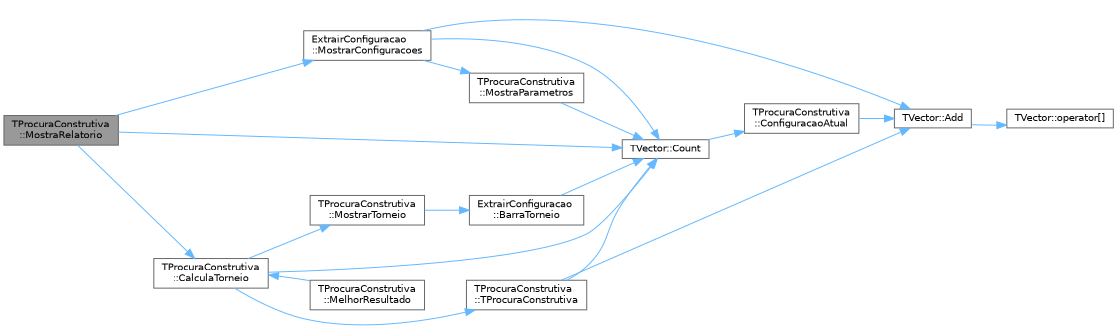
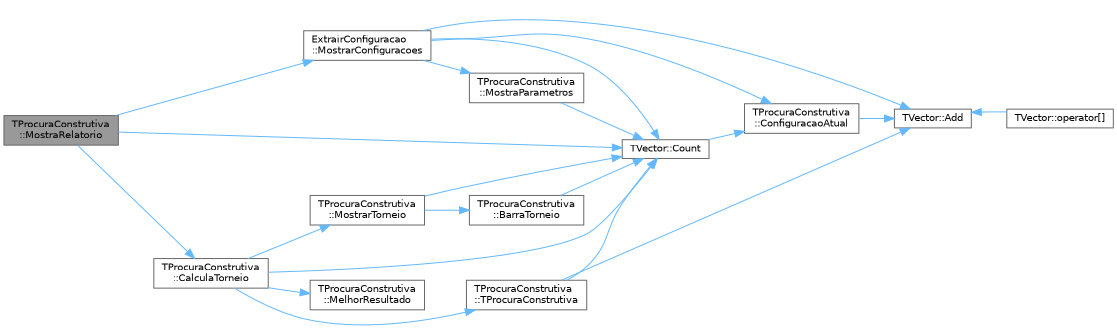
edge "ExtrairConfiguracao ::MostrarConfiguracoes" -> "TProcuraConstrutiva ::ConfiguracaoAtual": added
edge "TVector::Add" -> "TVector::operator[]": reversed
edge "TProcuraConstrutiva ::MostrarTorneio" -> "TVector::Count": added
node "ExtrairConfiguracao ::BarraTorneio": label "ExtrairConfiguracao ::BarraTorneio" -> "TProcuraConstrutiva ::BarraTorneio"
edge "TProcuraConstrutiva ::MelhorResultado" -> "TProcuraConstrutiva ::CalculaTorneio": reversed
